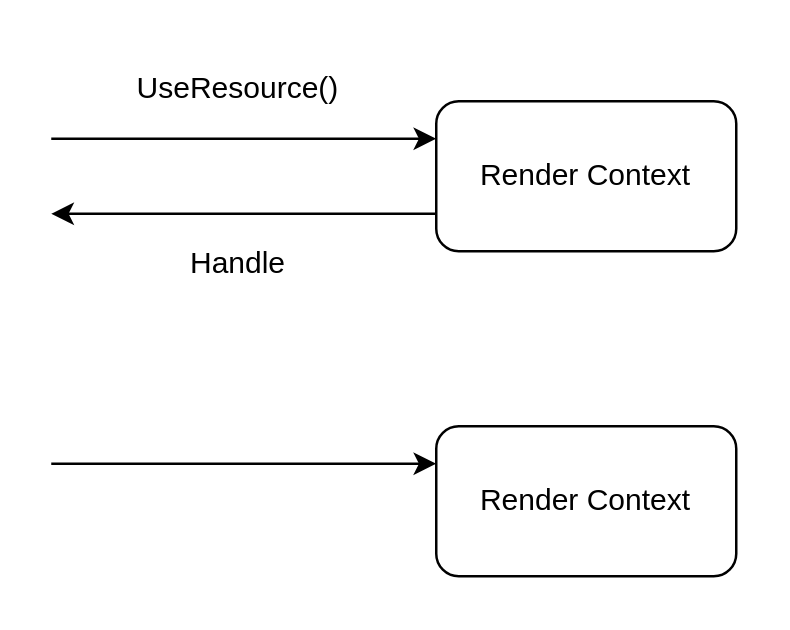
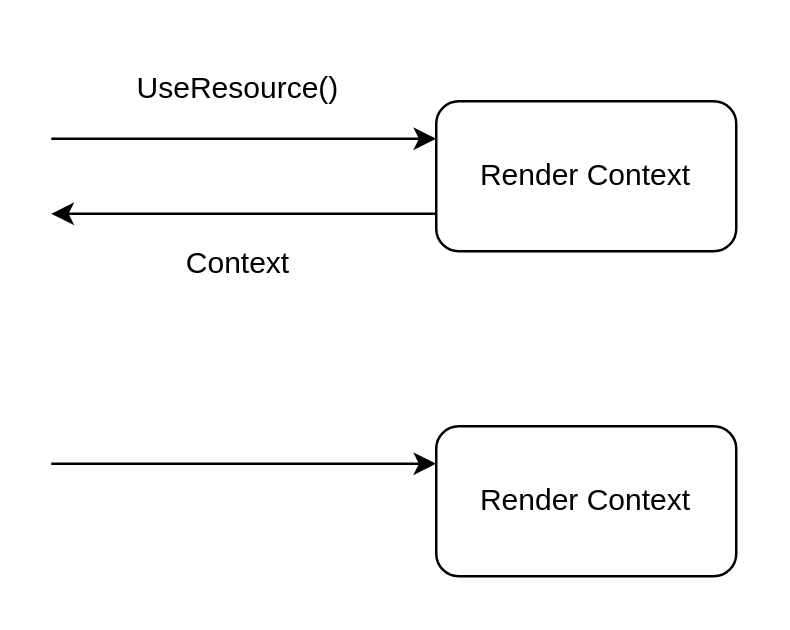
node "Handle": label "Handle" -> "Context"
